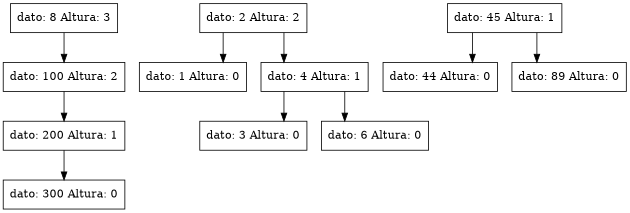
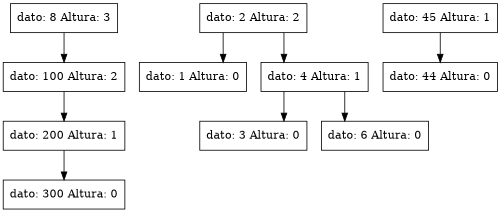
node "dato: 89 Altura: 0": removed
